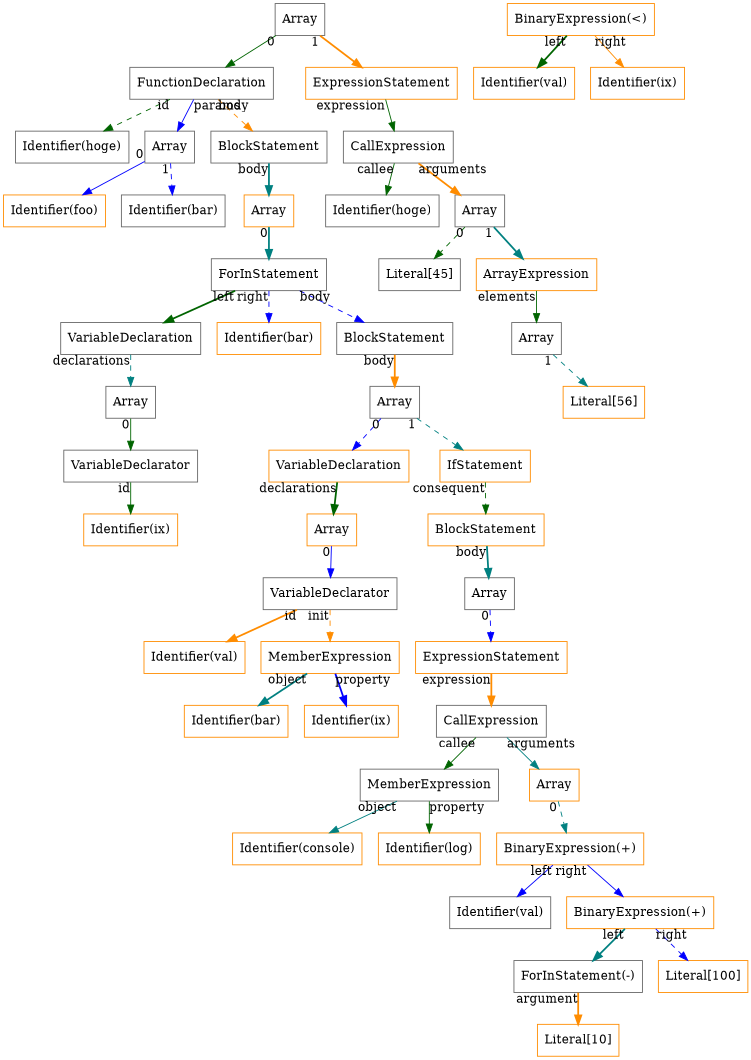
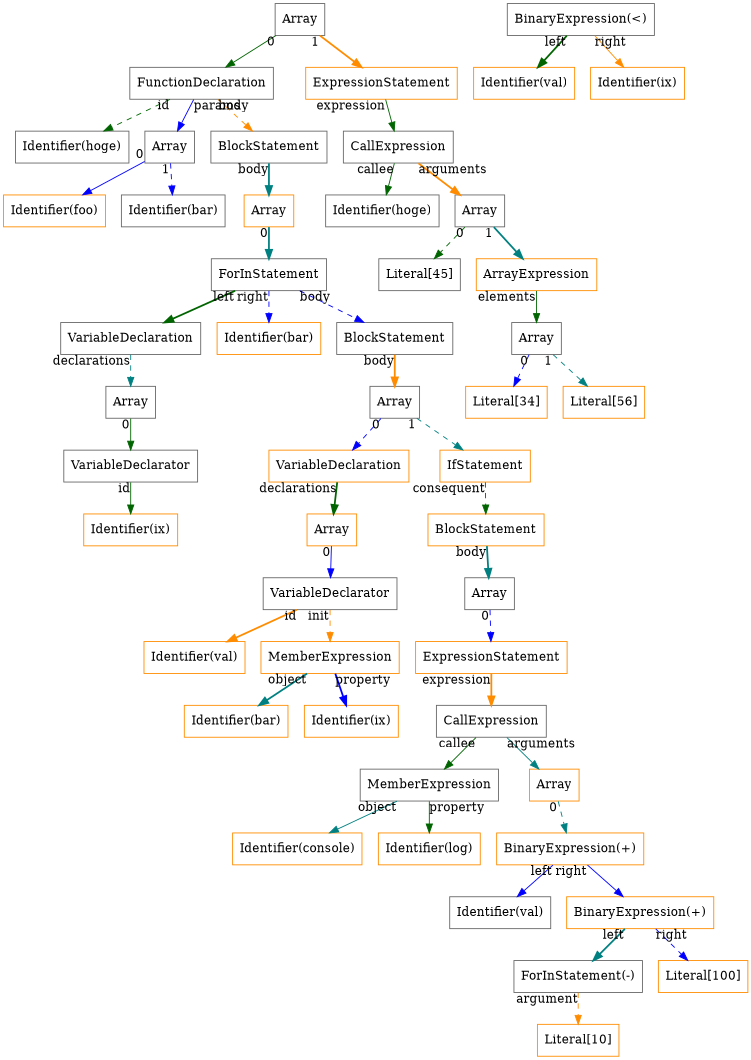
node "BinaryExpression(<)": color darkorange -> gray40
node "Literal[34]": added
edge "ForInStatement(-)" -> "Literal[10]": style bold -> dashed
